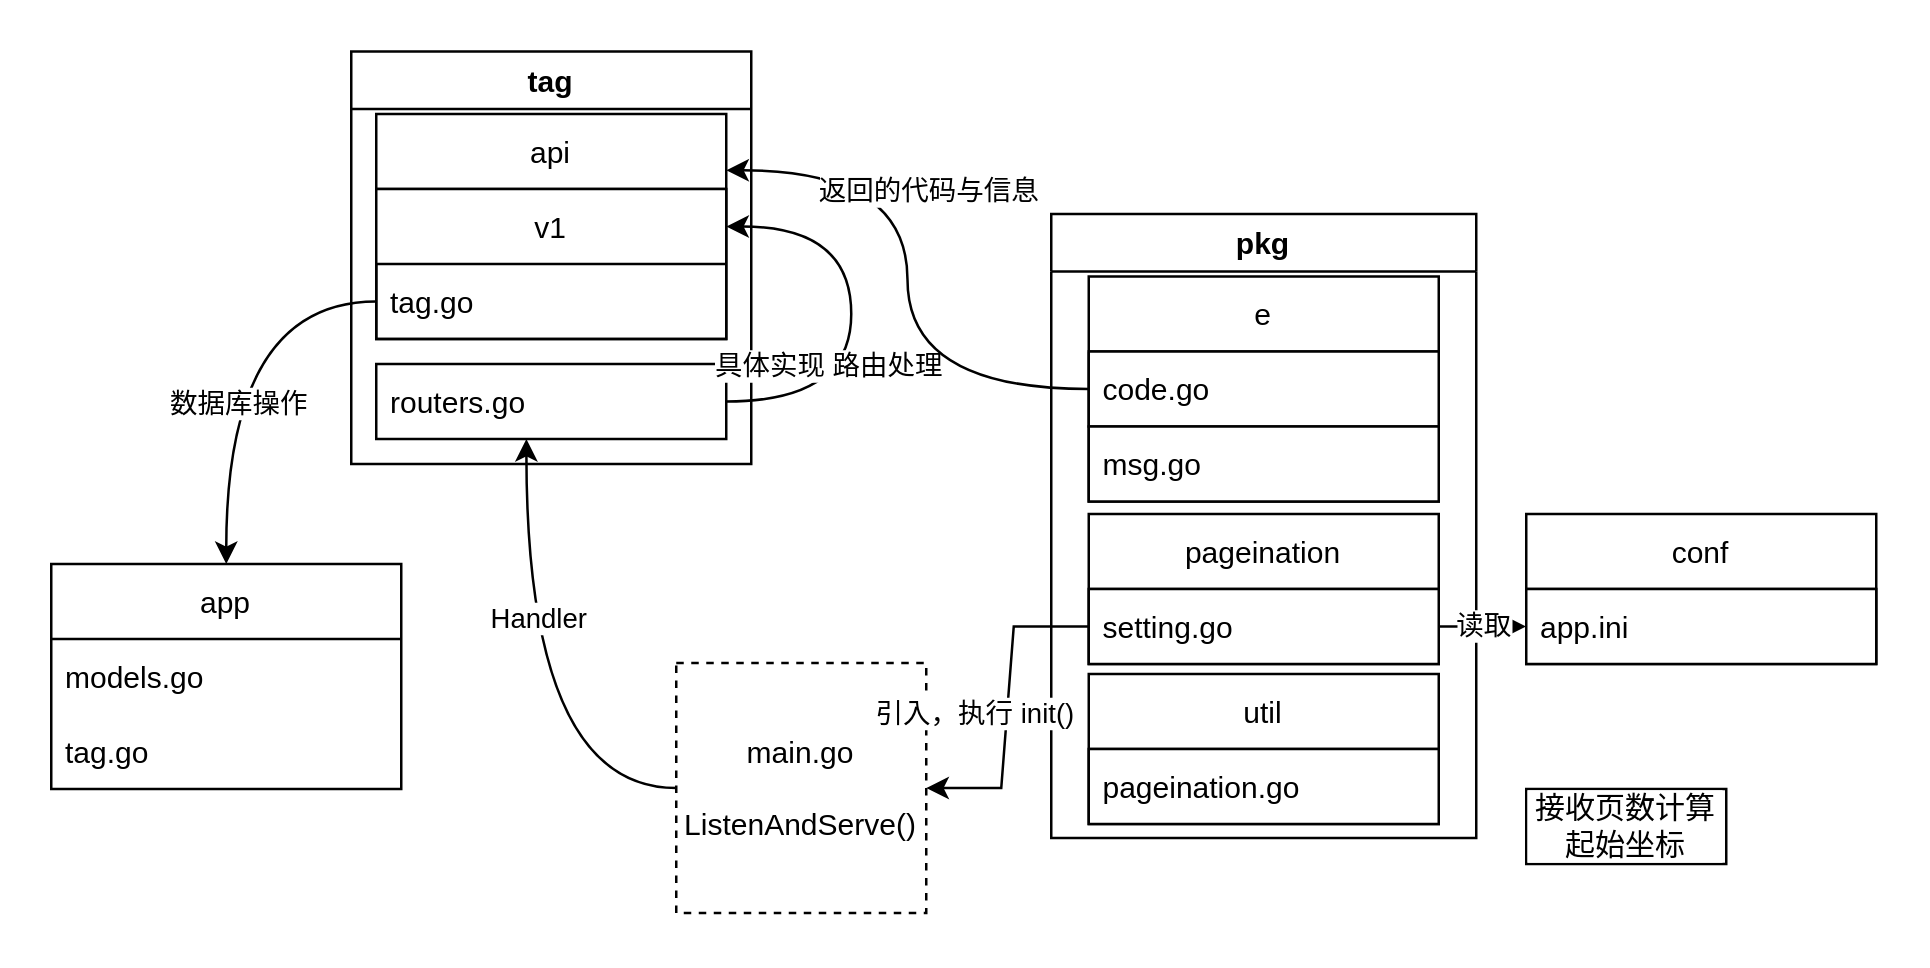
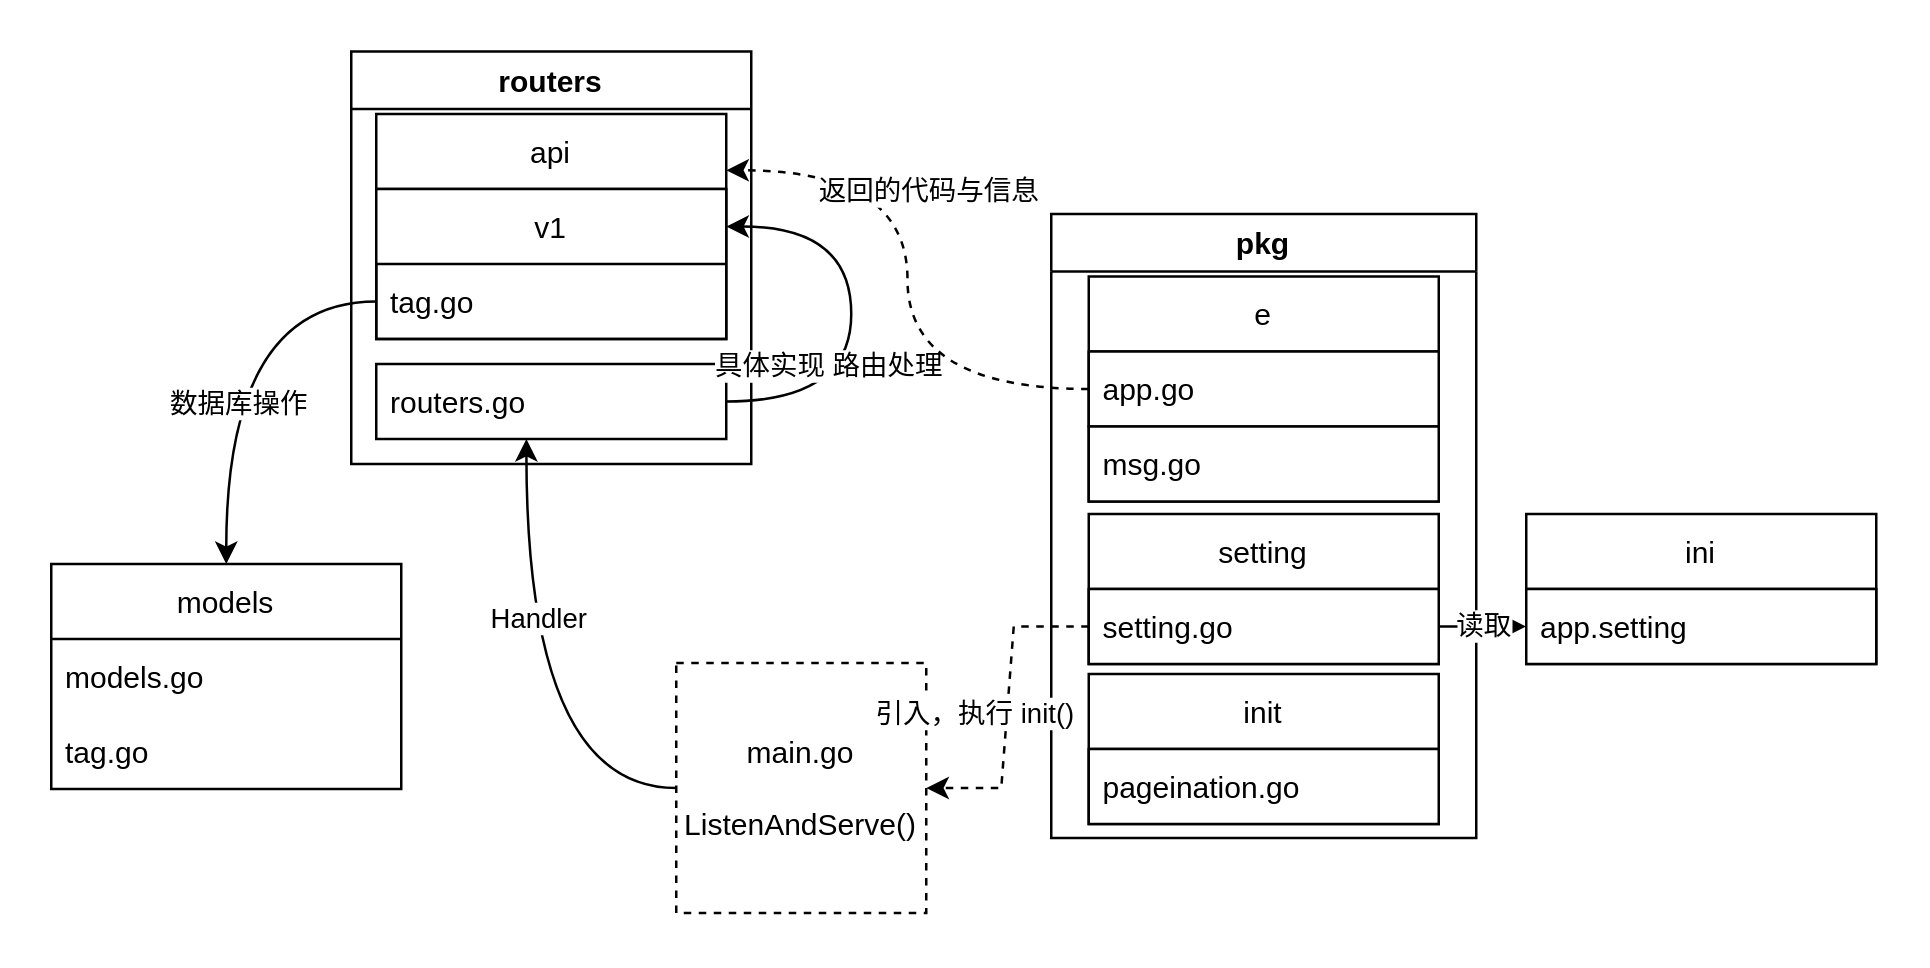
node "tag": label "tag" -> "routers"
edge "e" -> "api": style solid -> dashed
node "code.go": label "code.go" -> "app.go"
node "pageination": label "pageination" -> "setting"
node "conf": label "conf" -> "ini"
node "app": label "app" -> "models"
node "app.ini": label "app.ini" -> "app.setting"
node "util": label "util" -> "init"
edge "setting.go" -> "main.go ListenAndServe()": style solid -> dashed
node "接收页数计算起始坐标": removed
